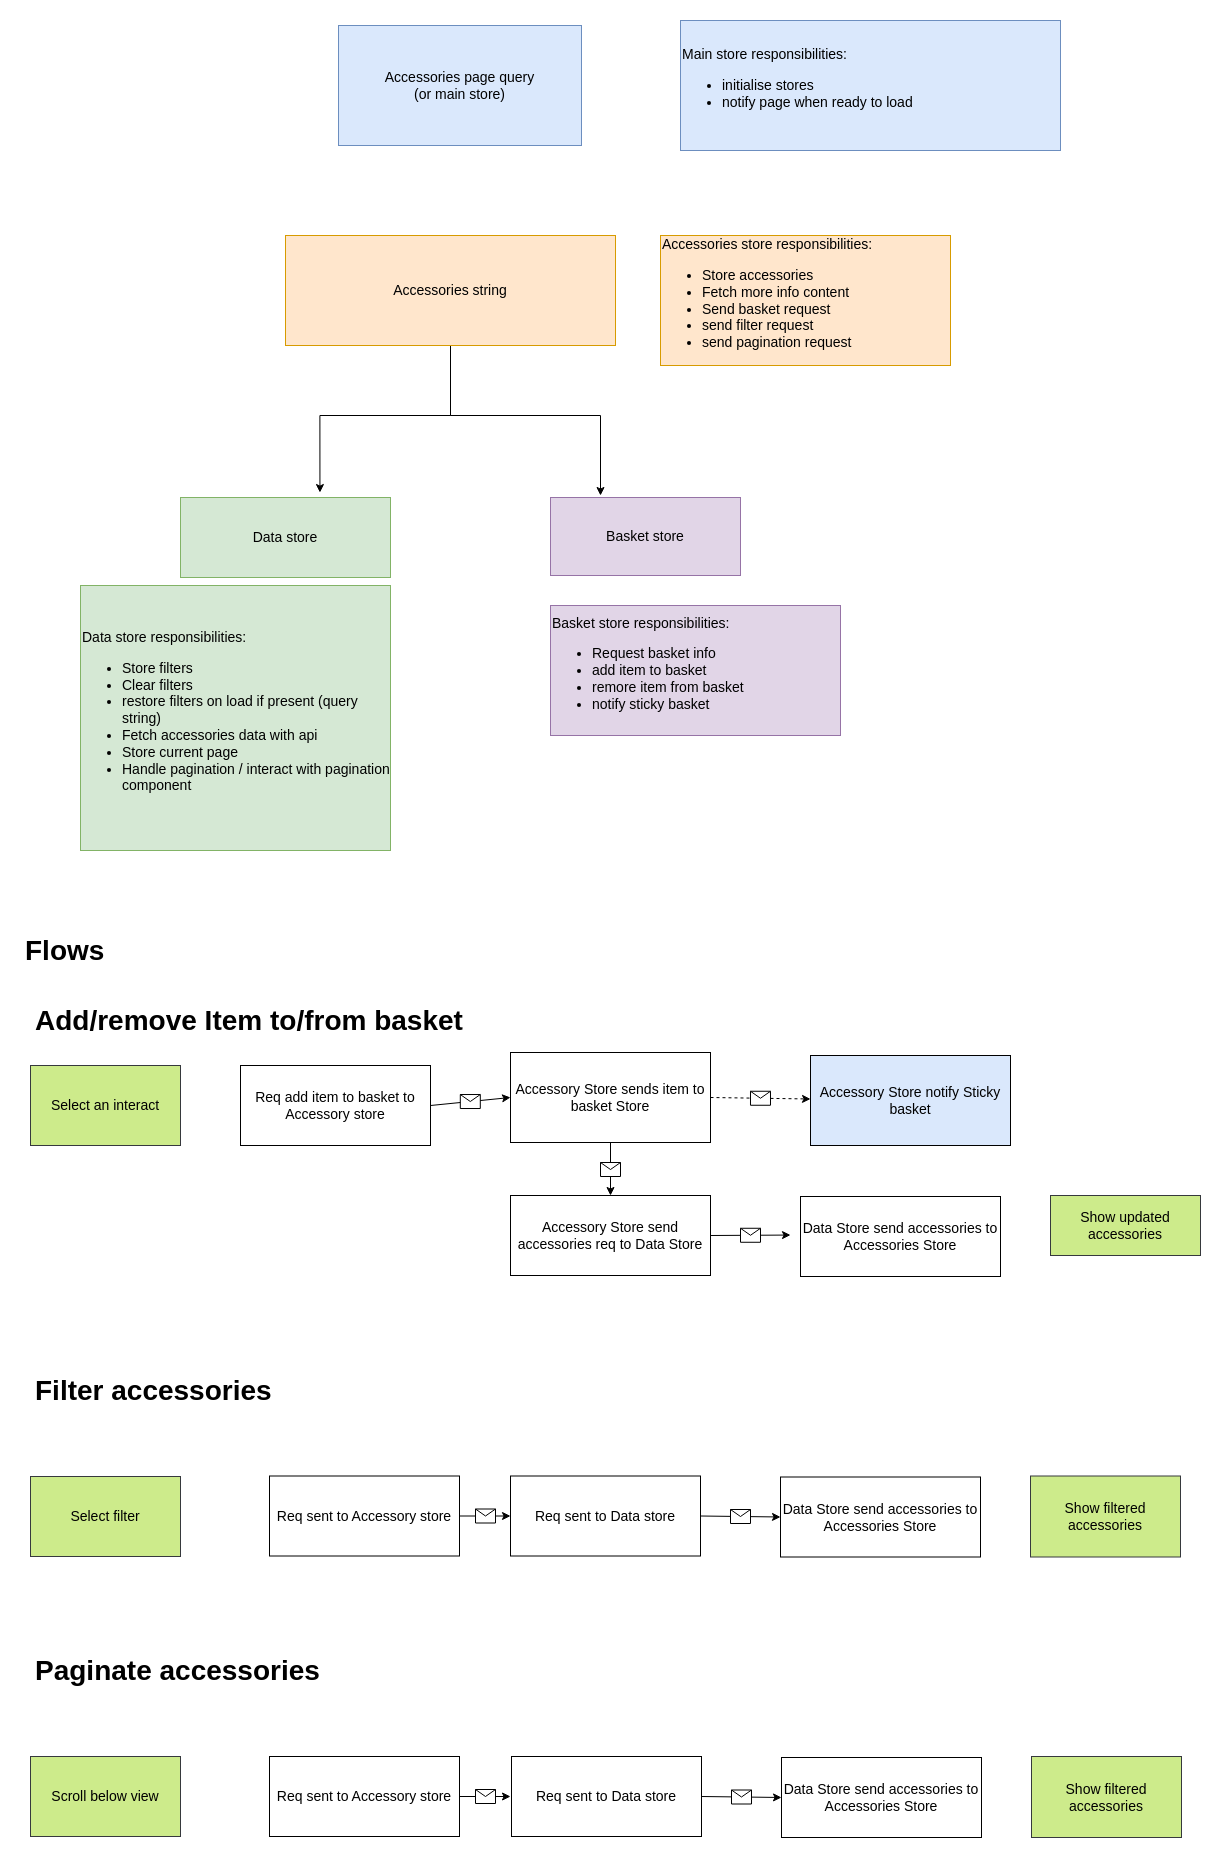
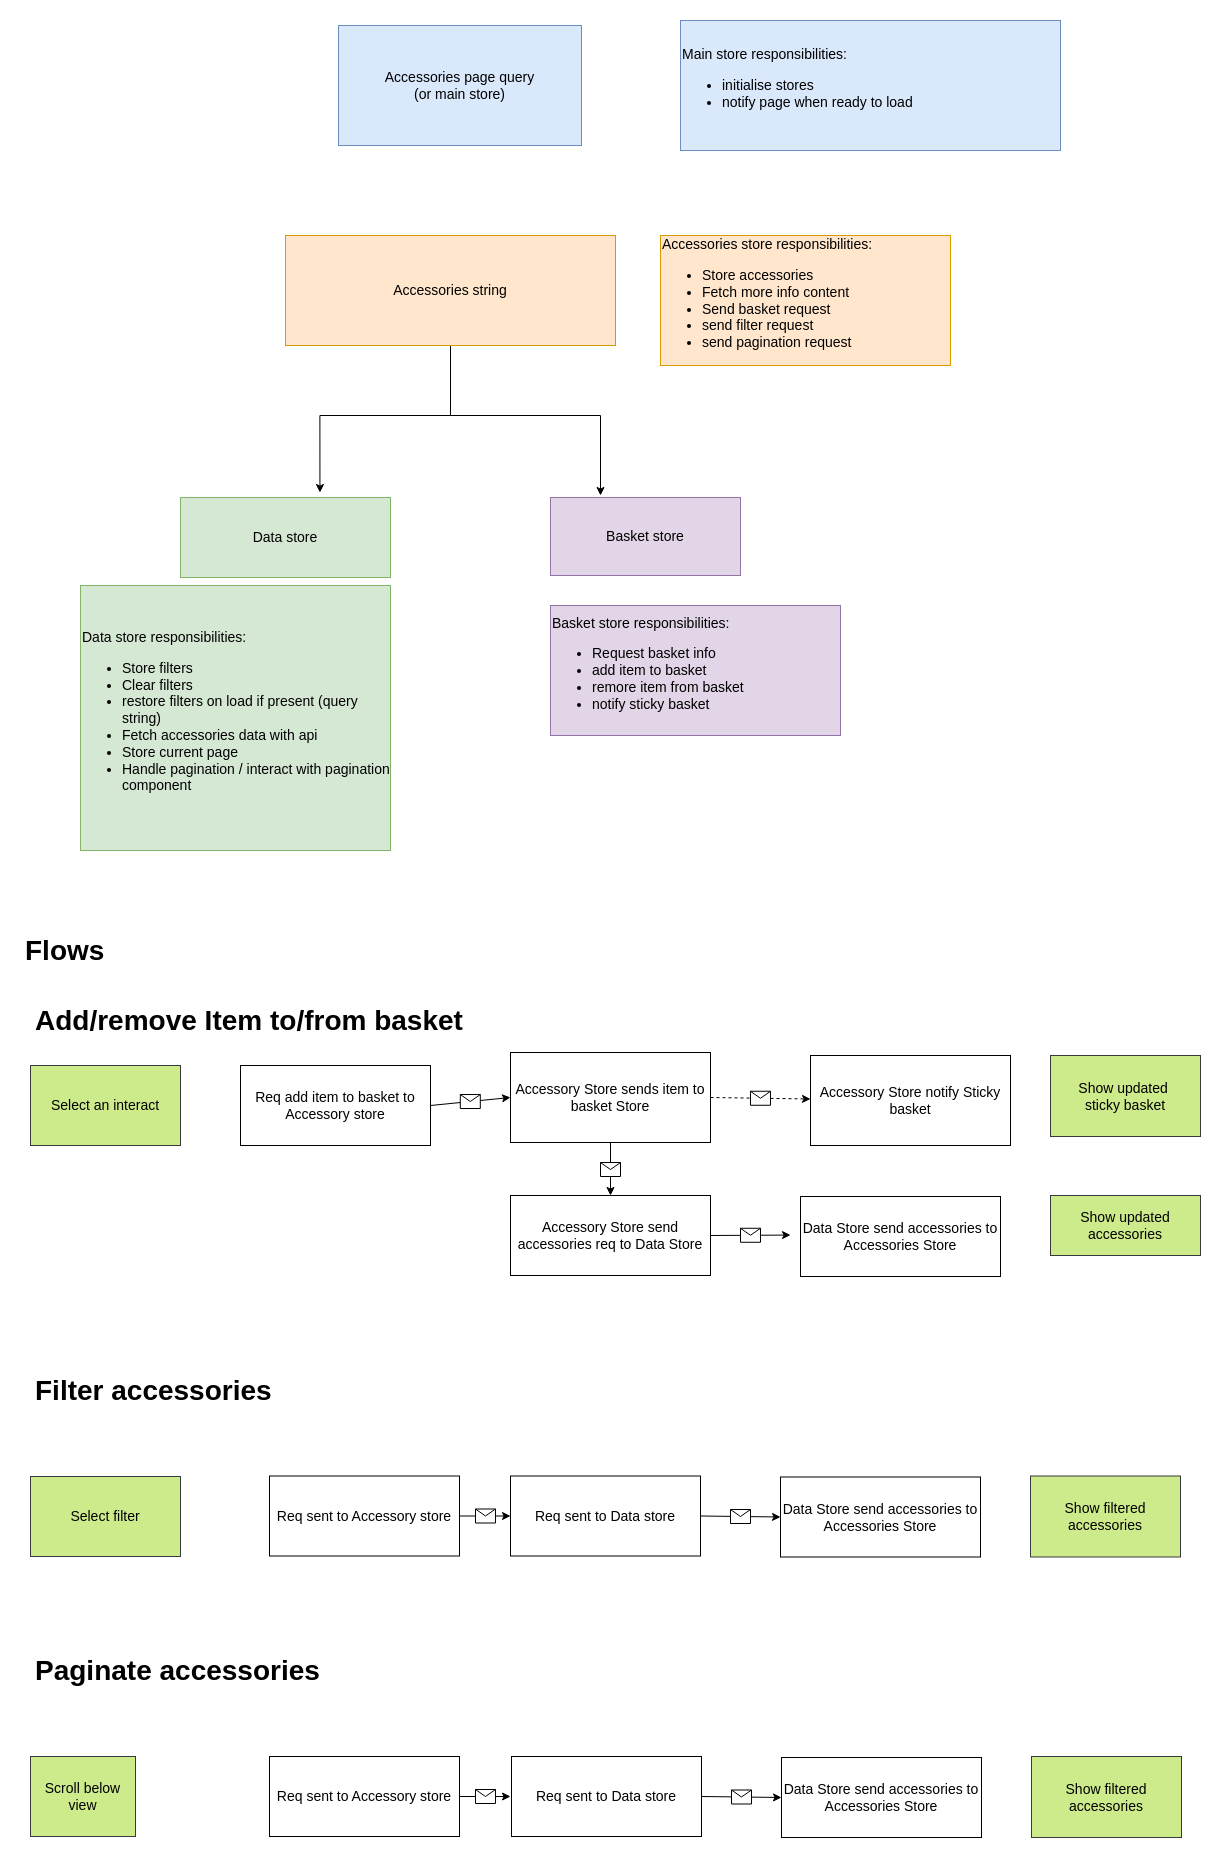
node "Show updated sticky basket": added
node "Accessory Store notify Sticky basket": fillcolor #dae8fc -> #ffffff
node "Scroll below view": size 150x80 -> 105x80
